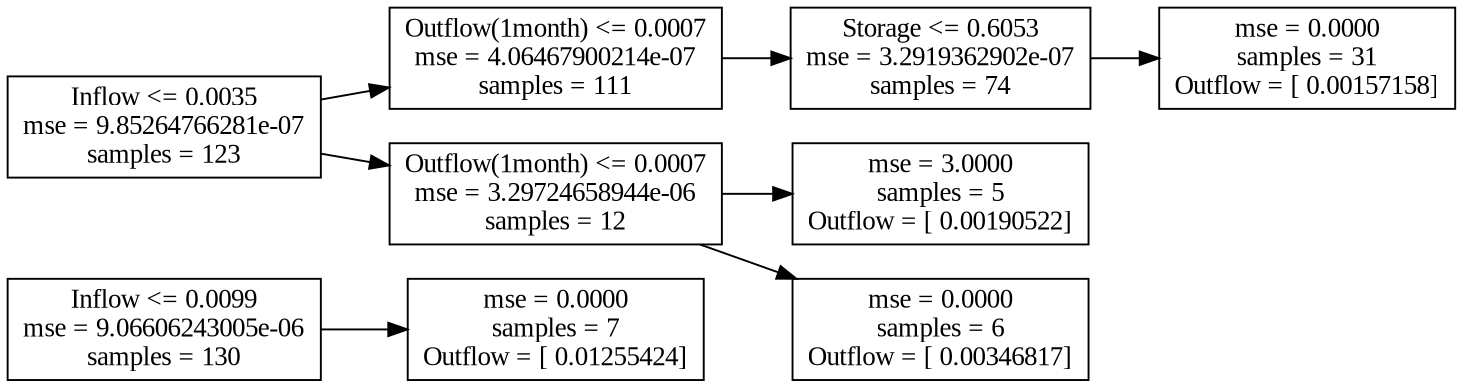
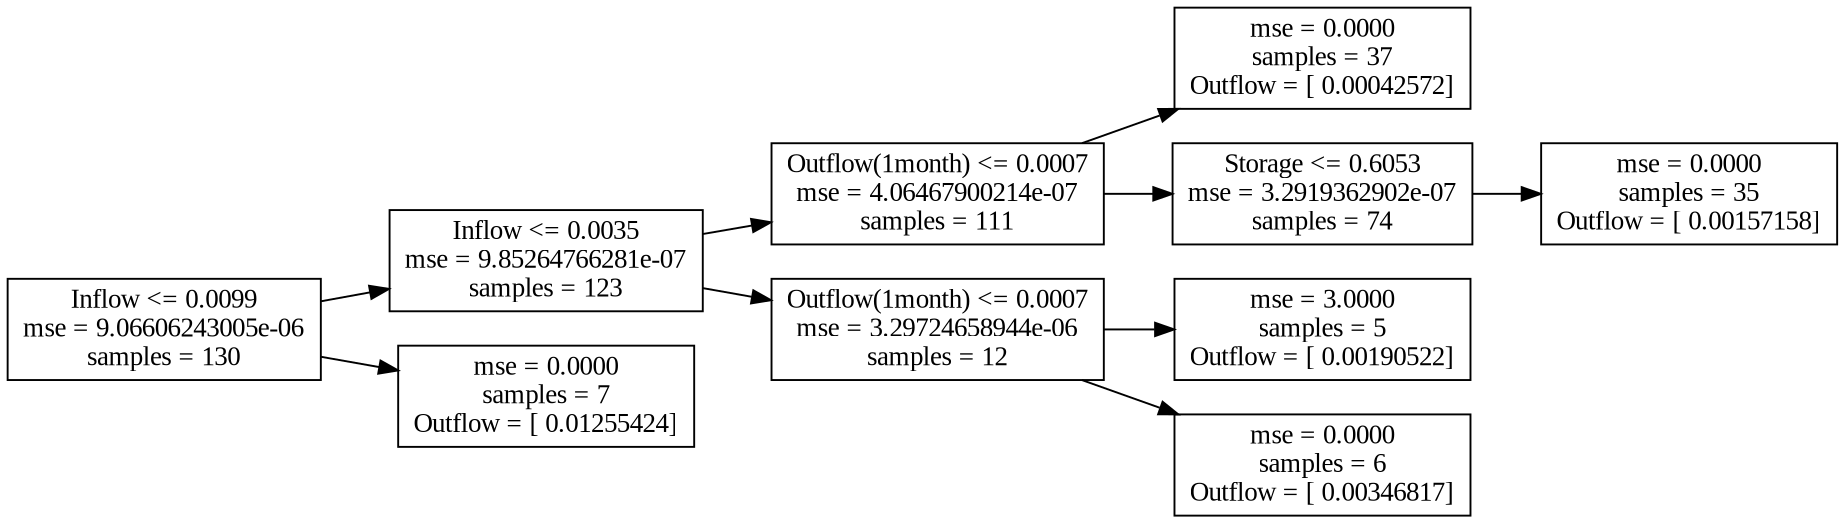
node "mse = 0.0000 samples = 31 Outflow = [ 0.00157158]": label "mse = 0.0000 samples = 31 Outflow = [ 0.00157158]" -> "mse = 0.0000 samples = 35 Outflow = [ 0.00157158]"
node "mse = 0.0000 samples = 37 Outflow = [ 0.00042572]": added
edge "Inflow <= 0.0099 mse = 9.06606243005e-06 samples = 130" -> "Inflow <= 0.0035 mse = 9.85264766281e-07 samples = 123": added
